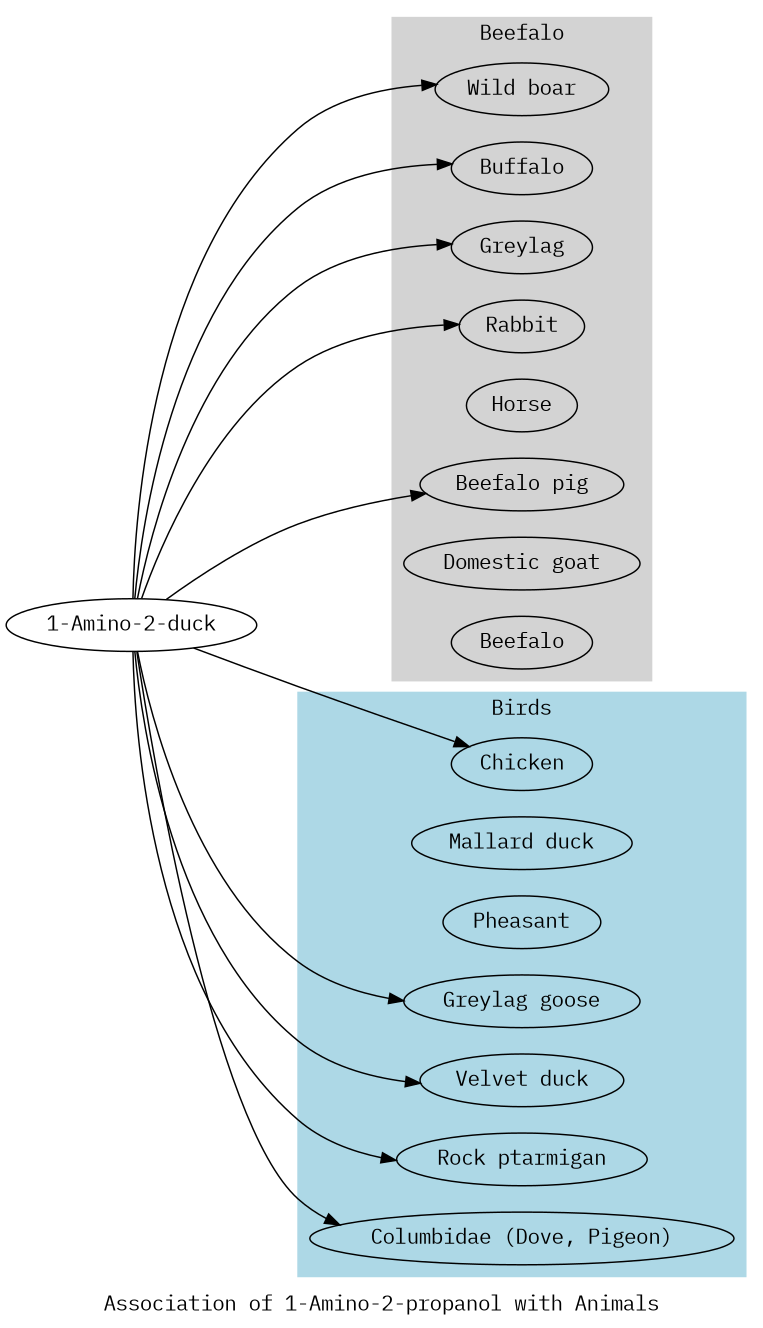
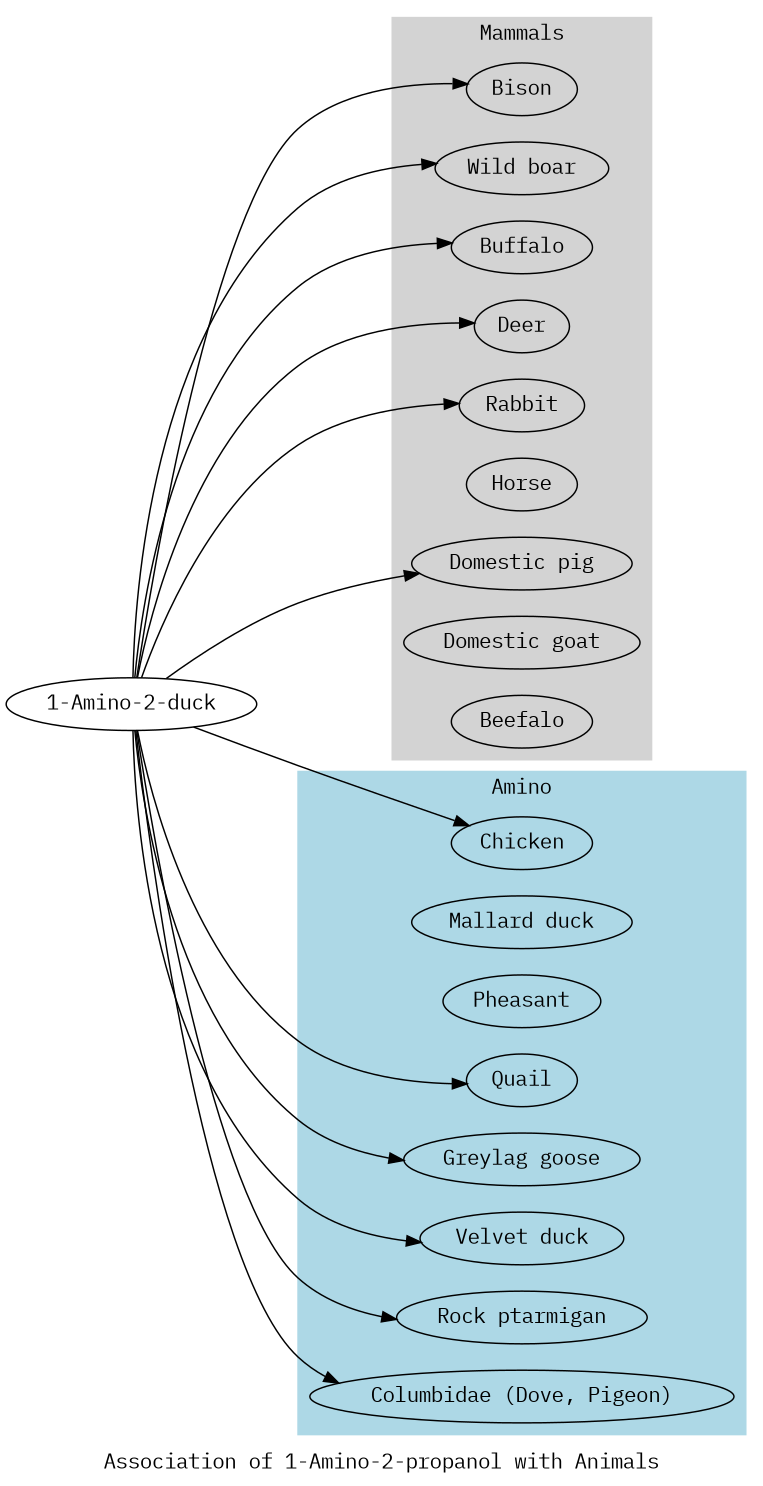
cluster "Beefalo": label "Beefalo" -> "Mammals"
node "Bison": added
node "Greylag": label "Greylag" -> "Deer"
node "Beefalo pig": label "Beefalo pig" -> "Domestic pig"
cluster "Birds": label "Birds" -> "Amino"
node "Quail": added
